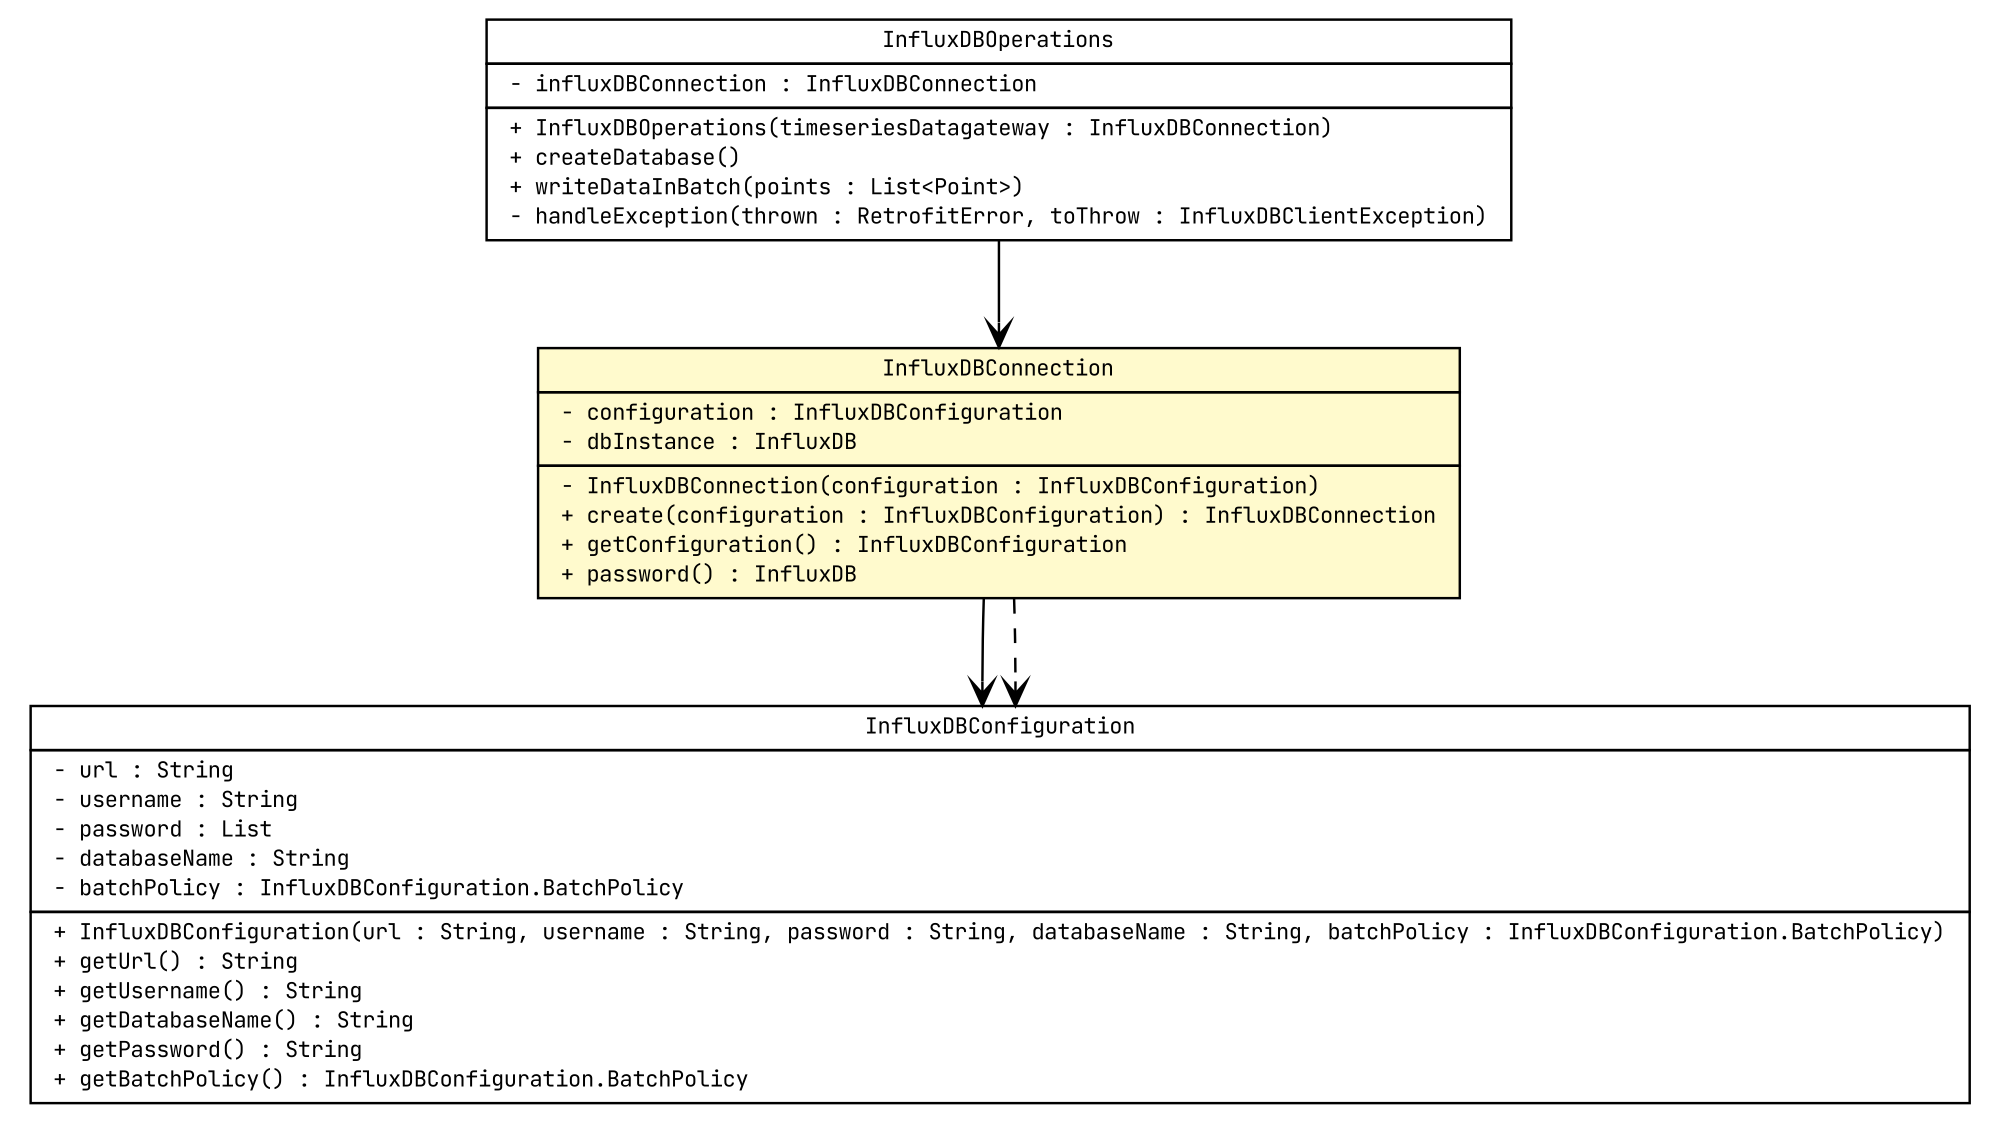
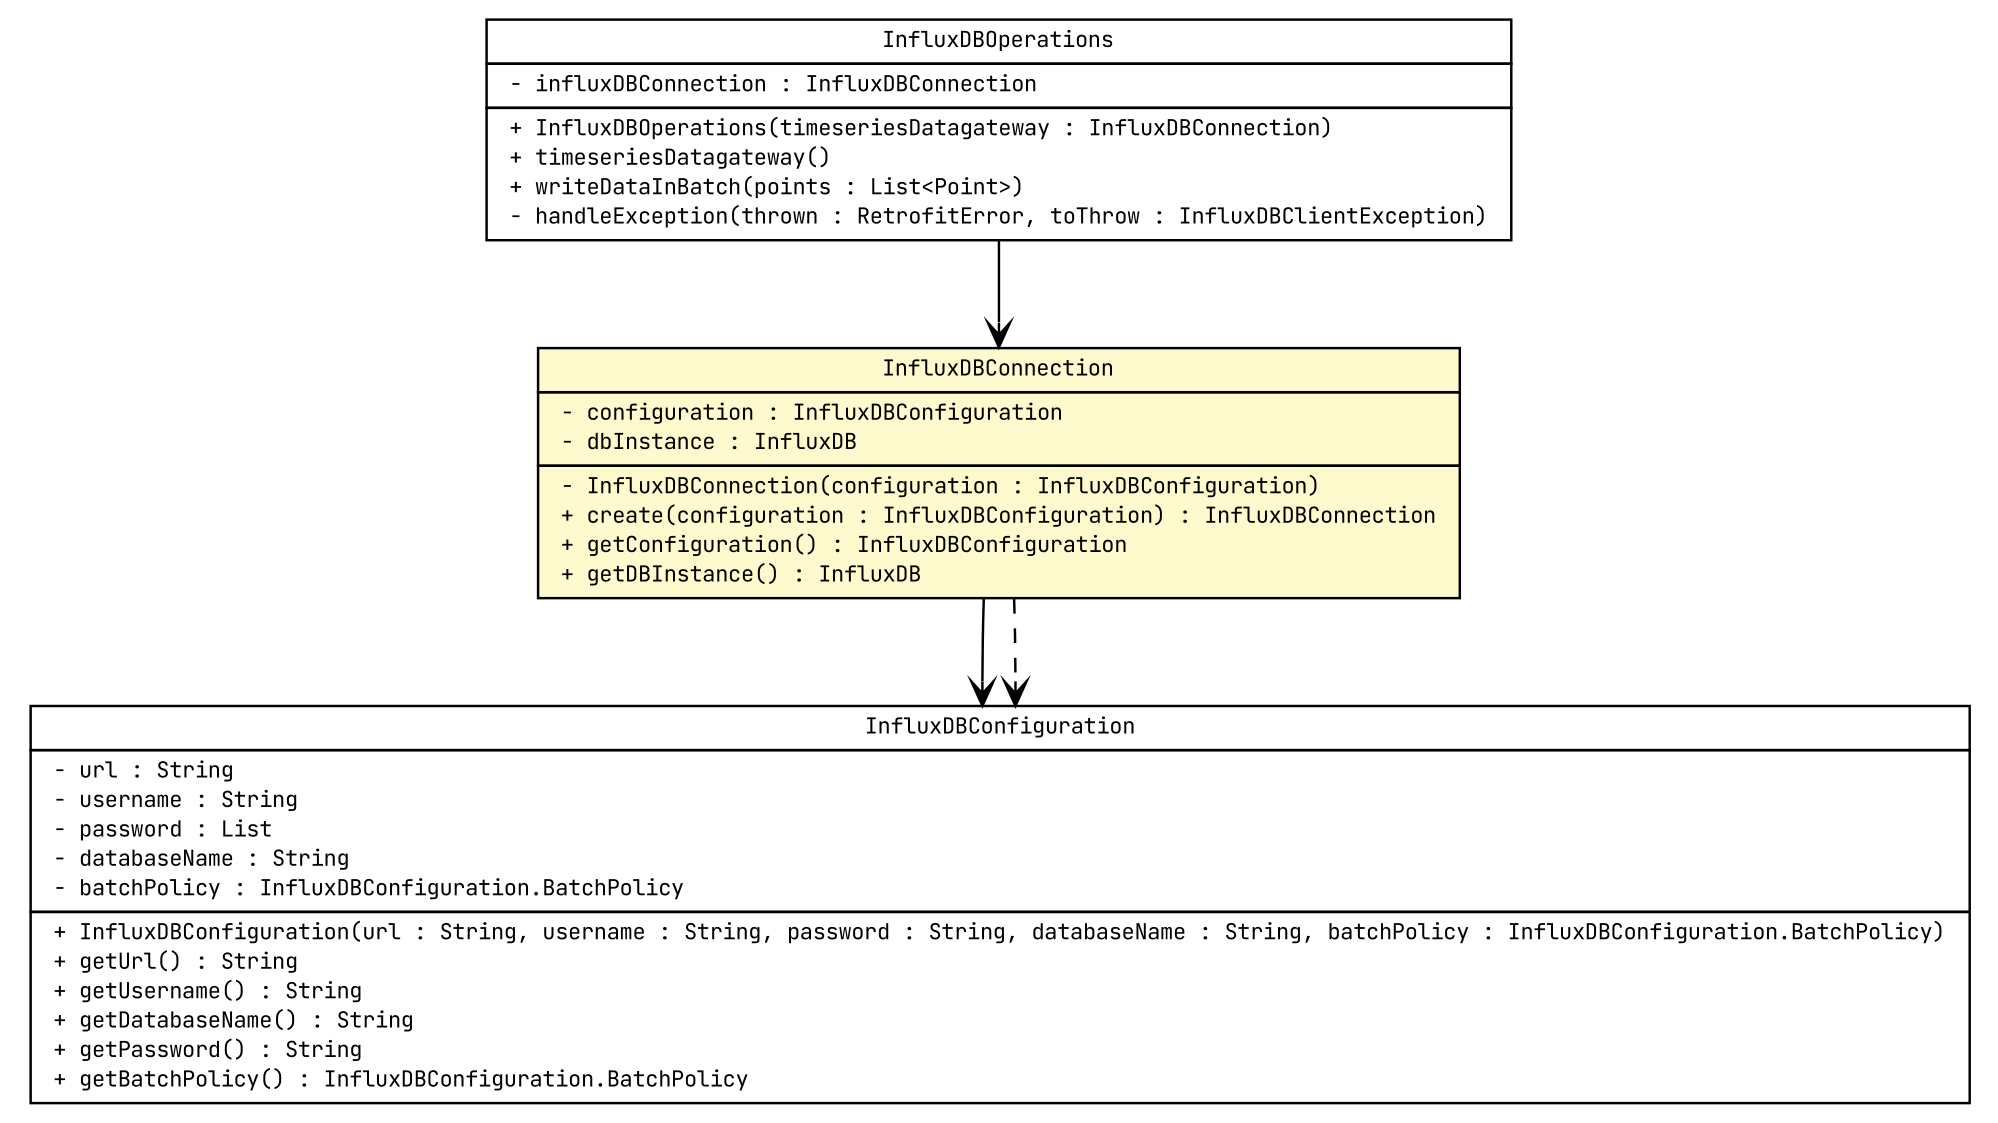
node "InfluxDBOperations": text "+ createDatabase()" -> "+ timeseriesDatagateway()"
node "InfluxDBConnection": text "+ password() : InfluxDB" -> "+ getDBInstance() : InfluxDB"
